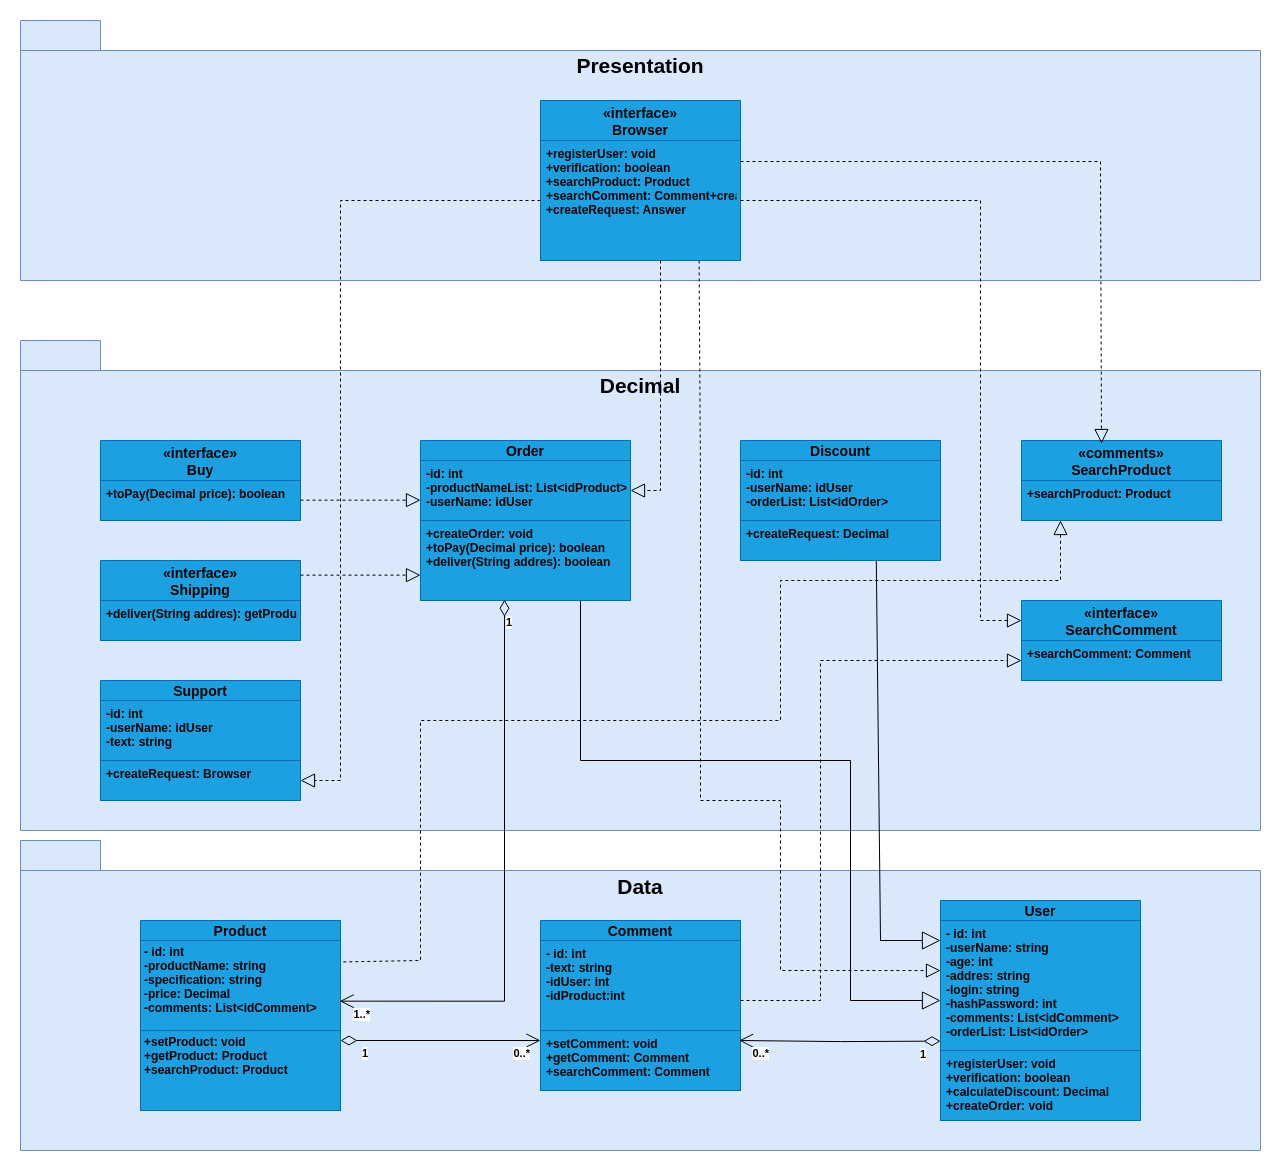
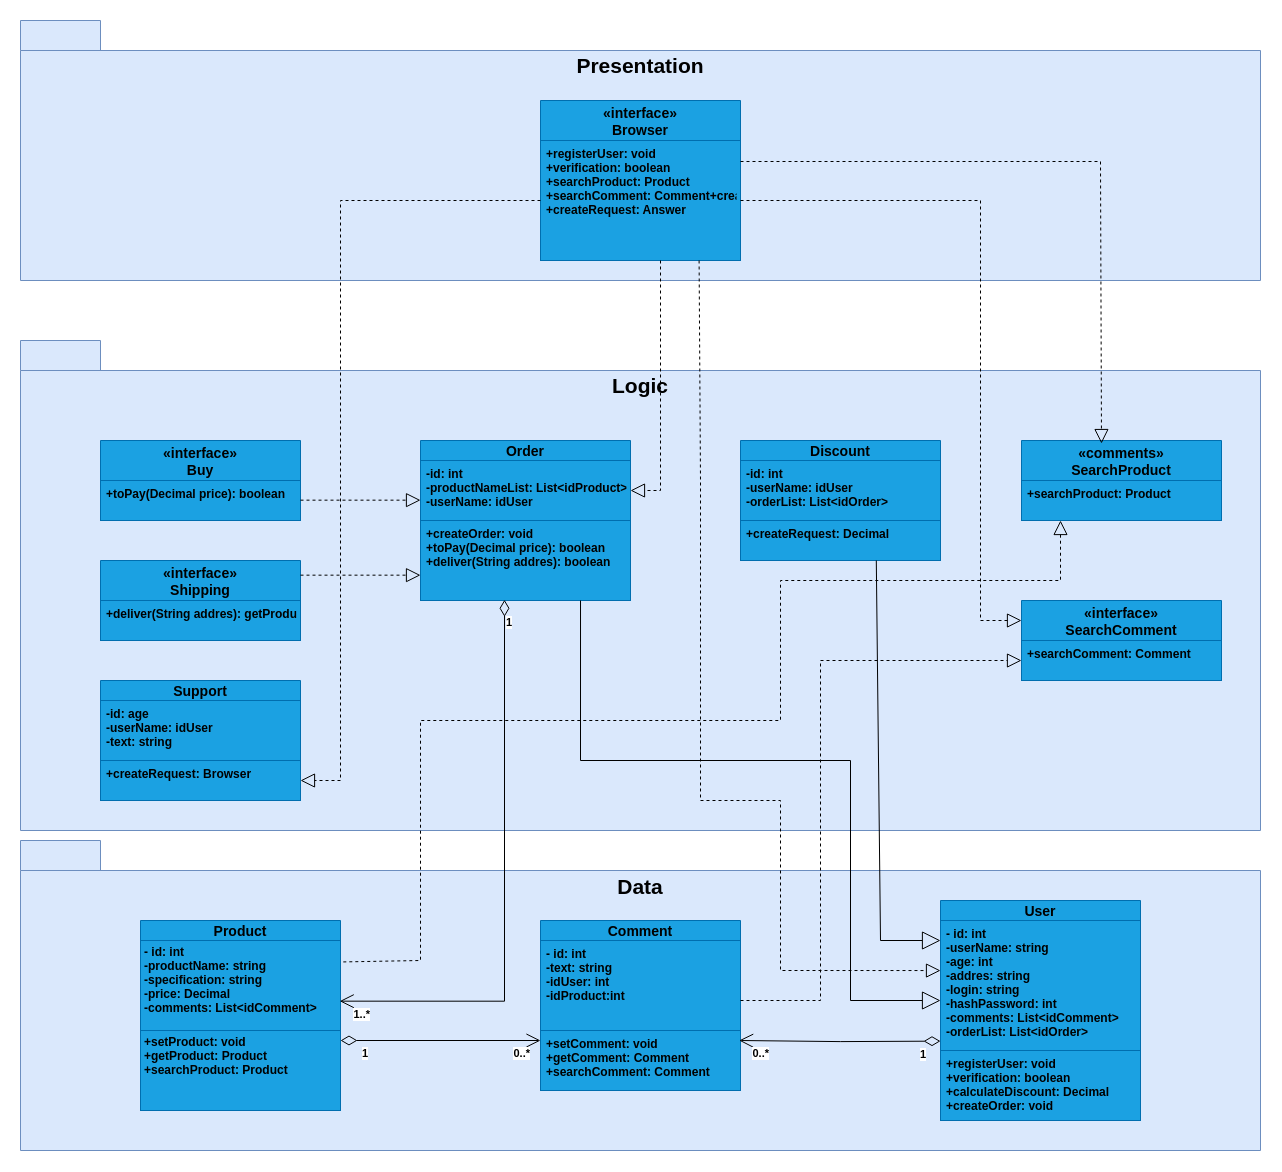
node "Decimal": label "Decimal" -> "Logic"
node "-id: int -userName: idUser -text: string": label "-id: int -userName: idUser -text: string" -> "-id: age -userName: idUser -text: string"
